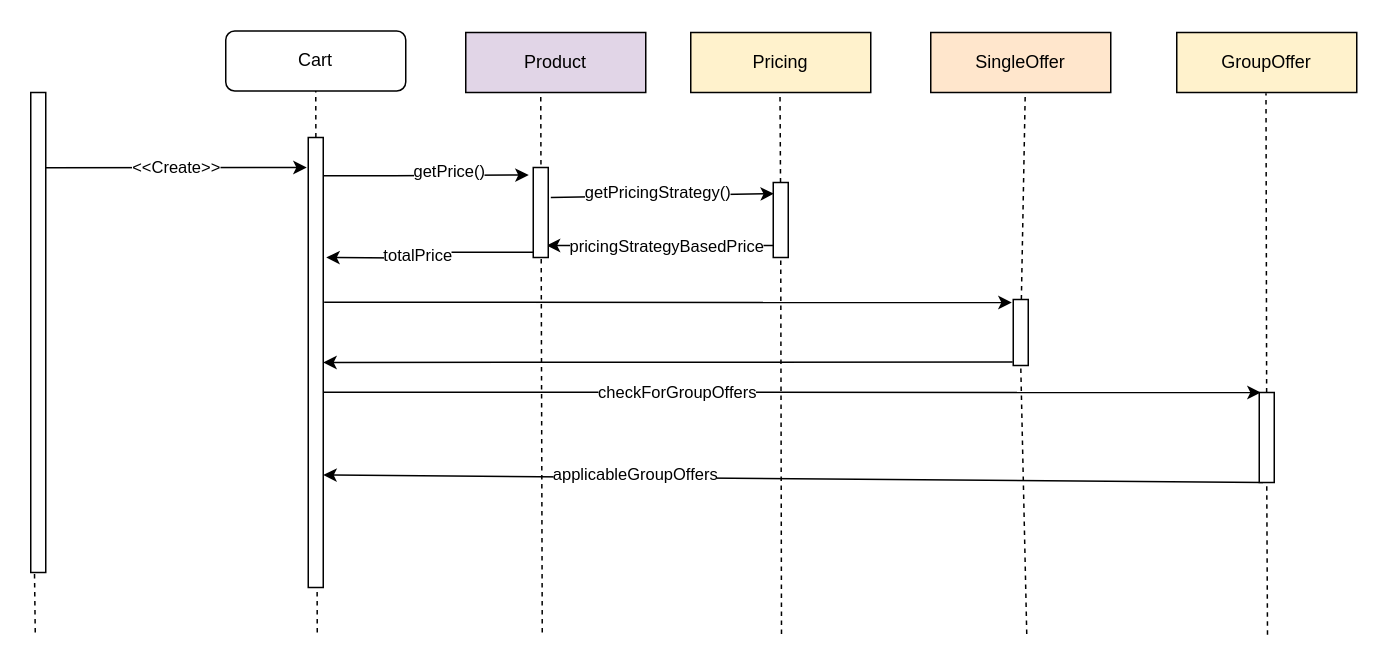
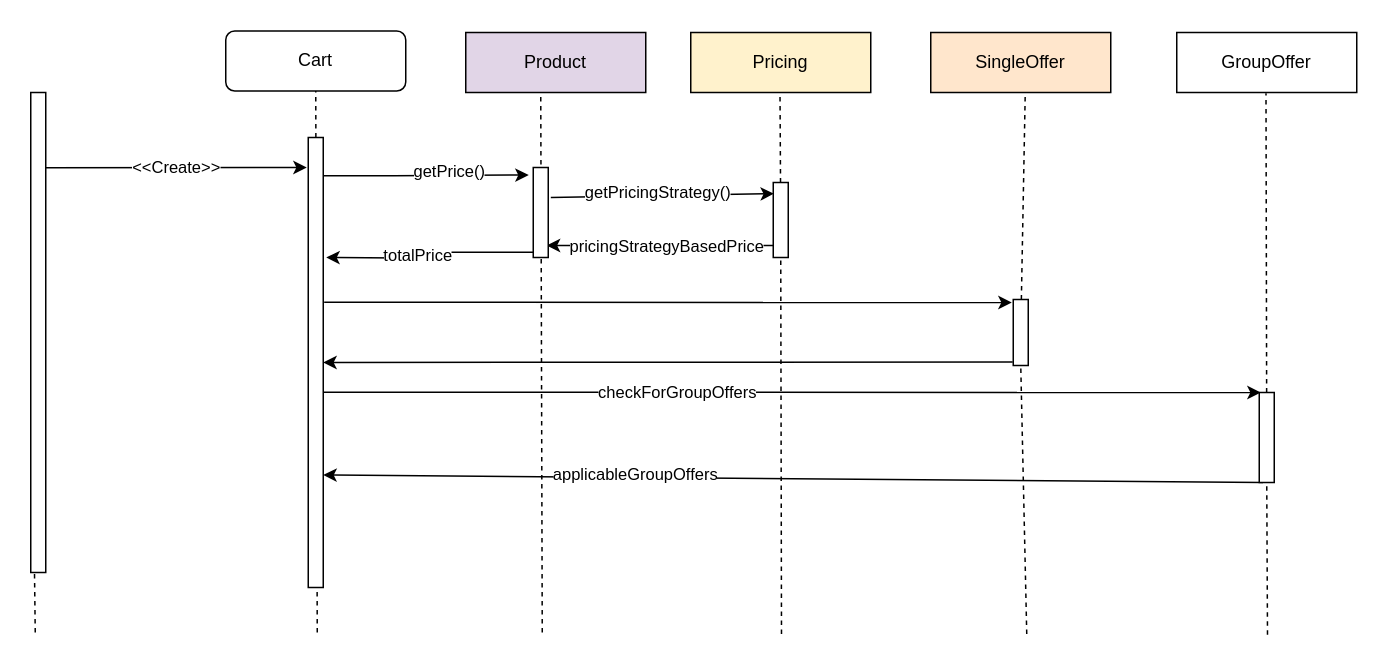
node "GroupOffer": fillcolor #fff2cc -> #ffffff
